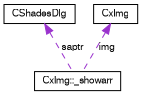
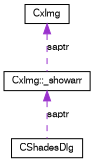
edge "CxImg::_showarr" -> "CxImg": label "img" -> "saptr"
edge "CxImg::_showarr" -> "CShadesDlg": reversed
